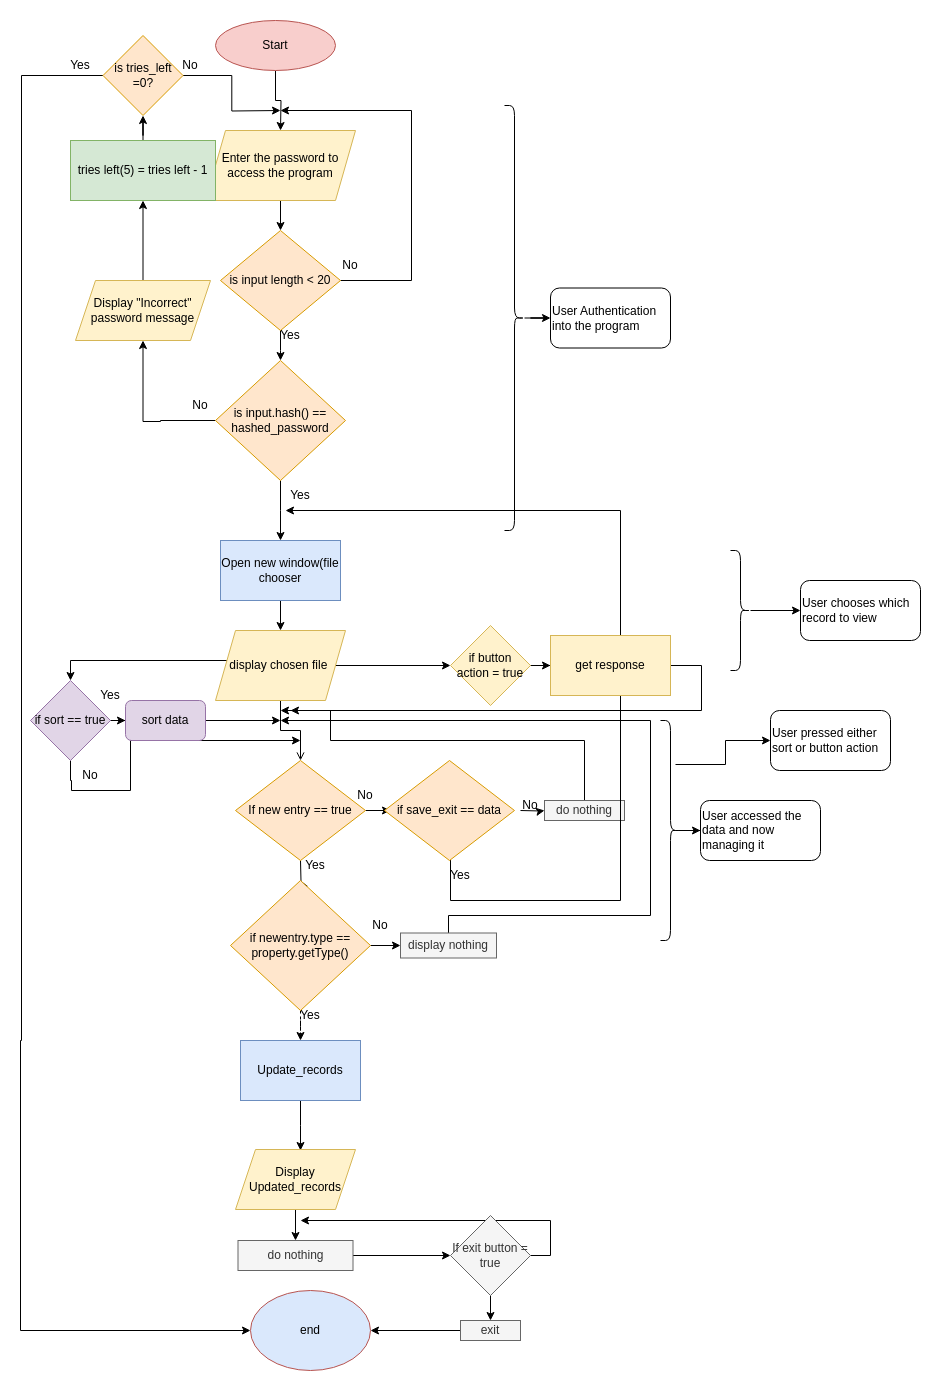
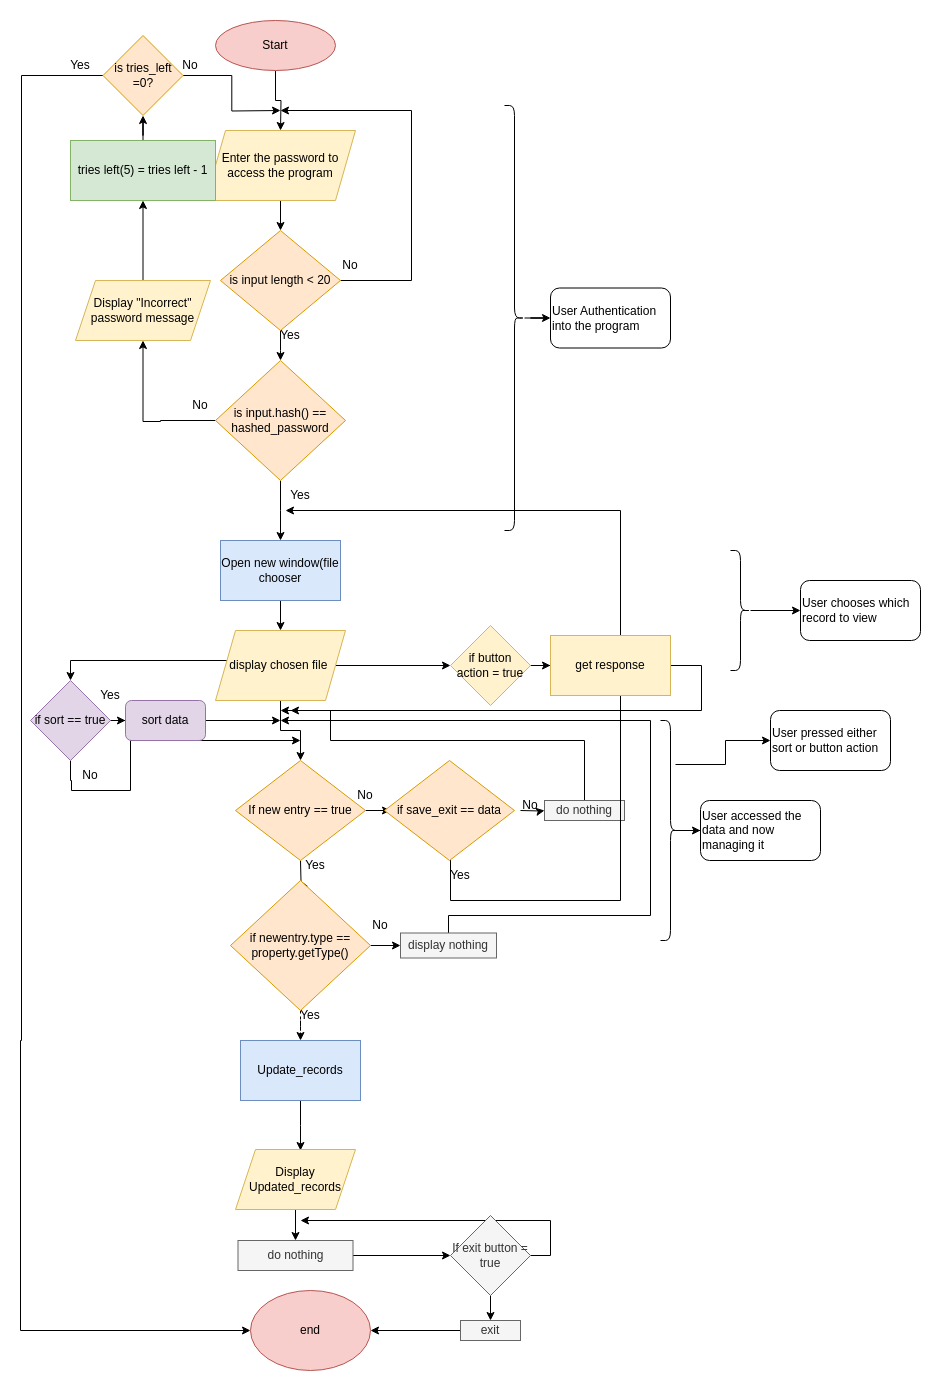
edge "display chosen file" -> "If new entry == true": arrowhead open -> classic
node "end": fillcolor #dae8fc -> #f8cecc
